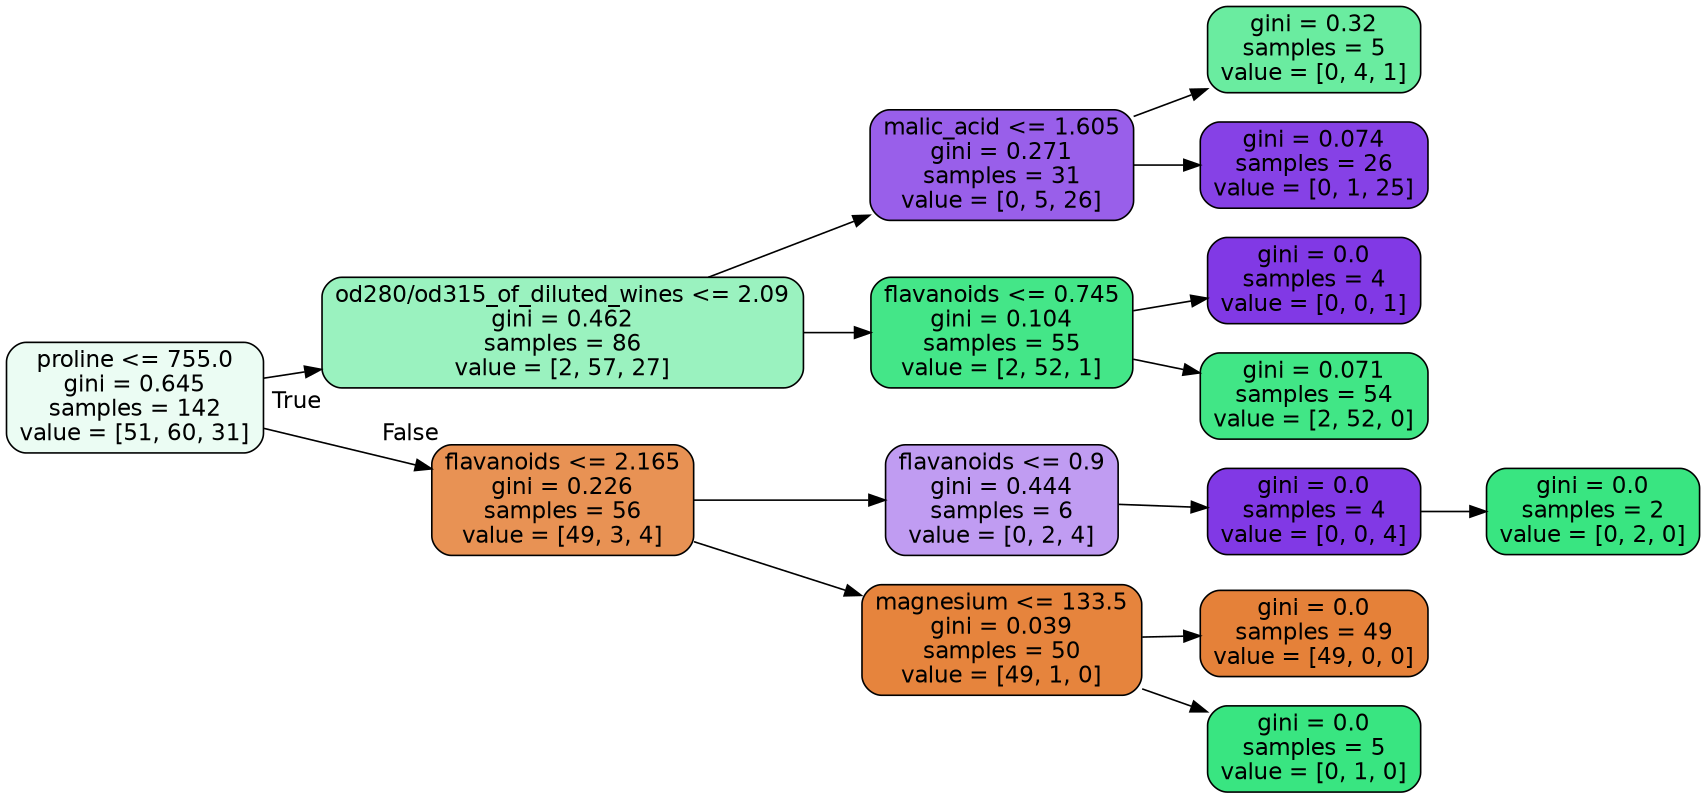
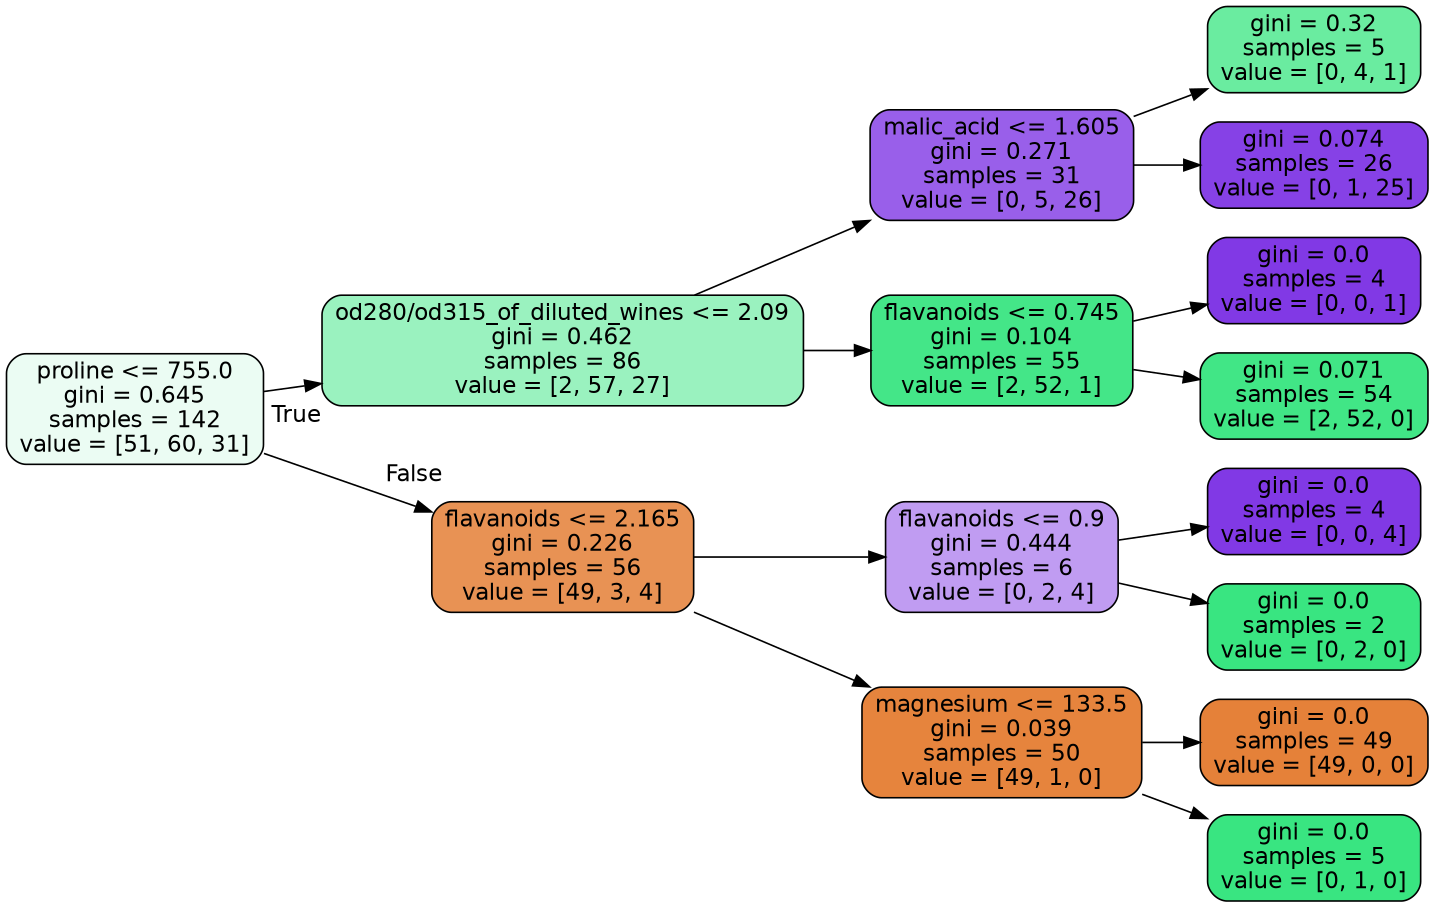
edge "gini = 0.0 samples = 4 value = [0, 0, 4]" -> "gini = 0.0 samples = 2 value = [0, 2, 0]": now "flavanoids <= 0.9 gini = 0.444 samples = 6 value = [0, 2, 4]" -> "gini = 0.0 samples = 2 value = [0, 2, 0]"
